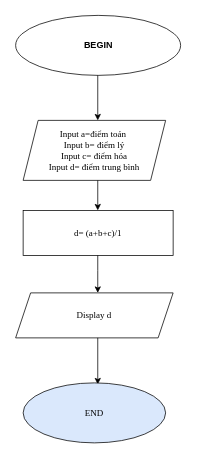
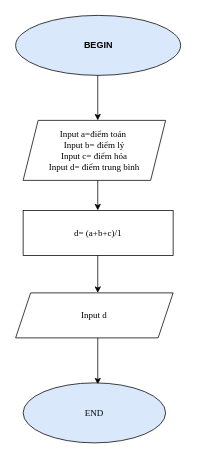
node "BEGIN": fillcolor #ffffff -> #dae8fc
node "Display d": label "Display d" -> "Input d"
